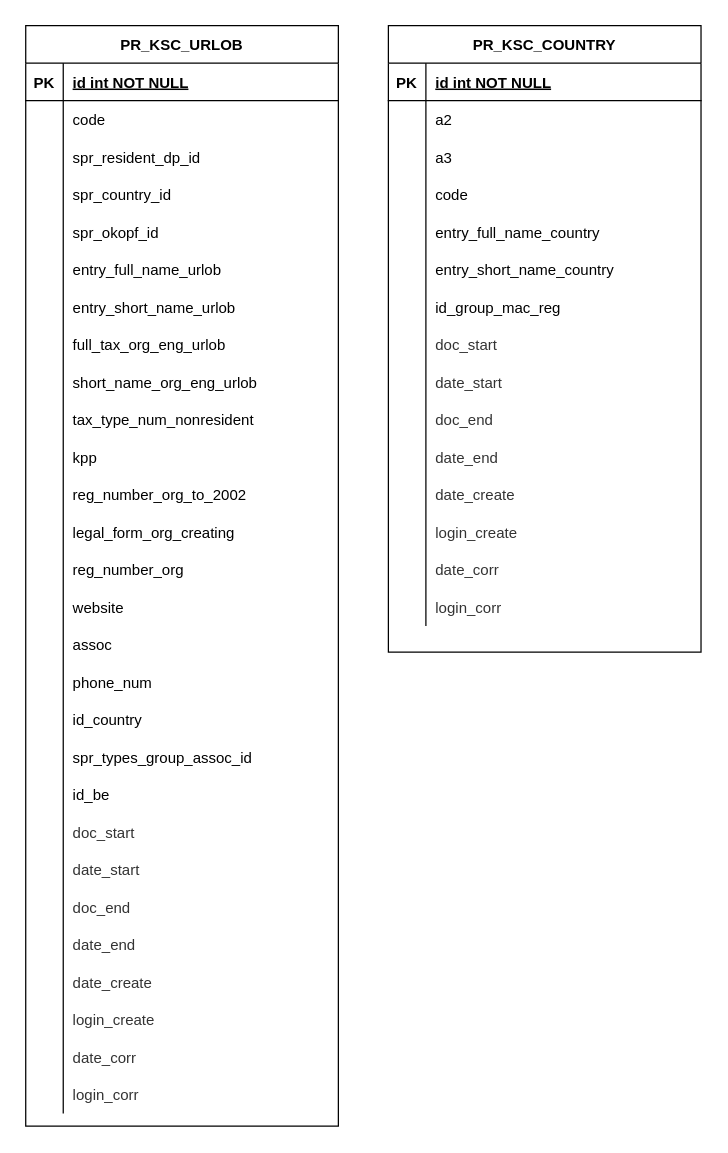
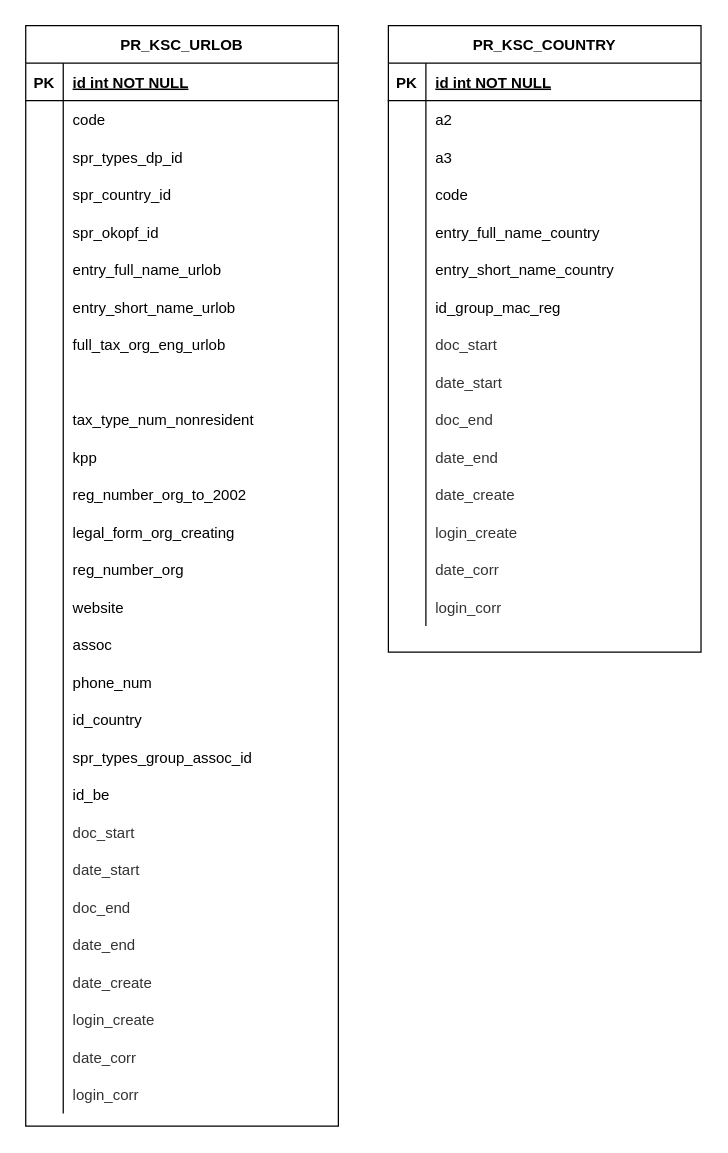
node "spr_resident_dp_id": label "spr_resident_dp_id" -> "spr_types_dp_id"
node "short_name_org_eng_urlob": removed
